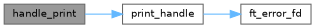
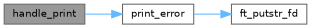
node "print_handle": label "print_handle" -> "print_error"
node "ft_error_fd": label "ft_error_fd" -> "ft_putstr_fd"
